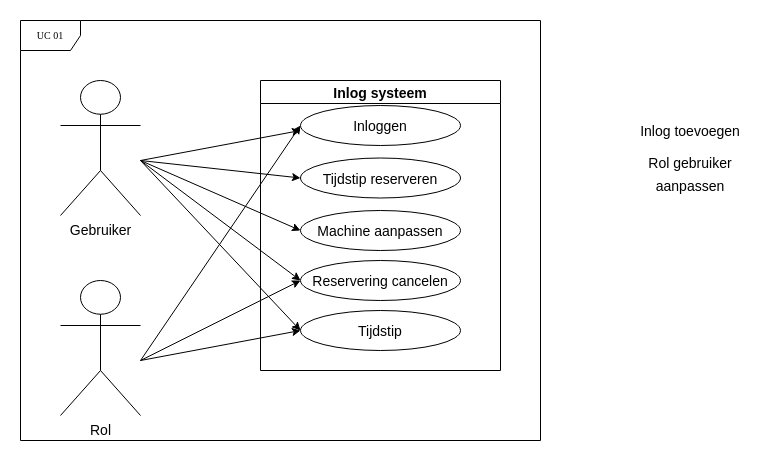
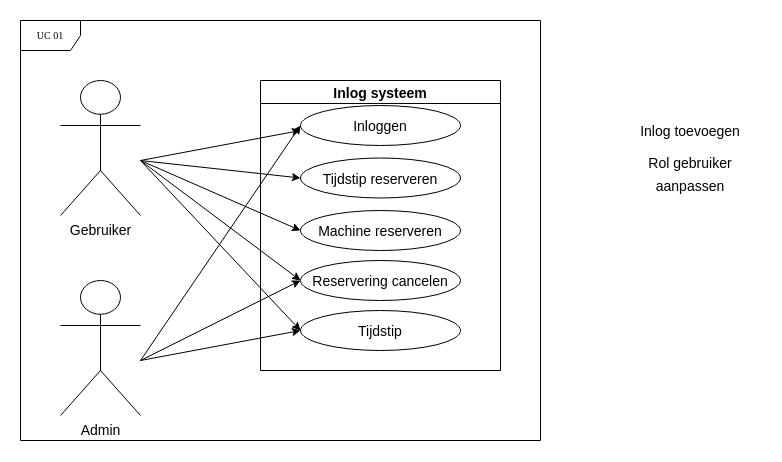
node "Machine aanpassen": label "Machine aanpassen" -> "Machine reserveren"
node "Rol": label "Rol" -> "Admin"
